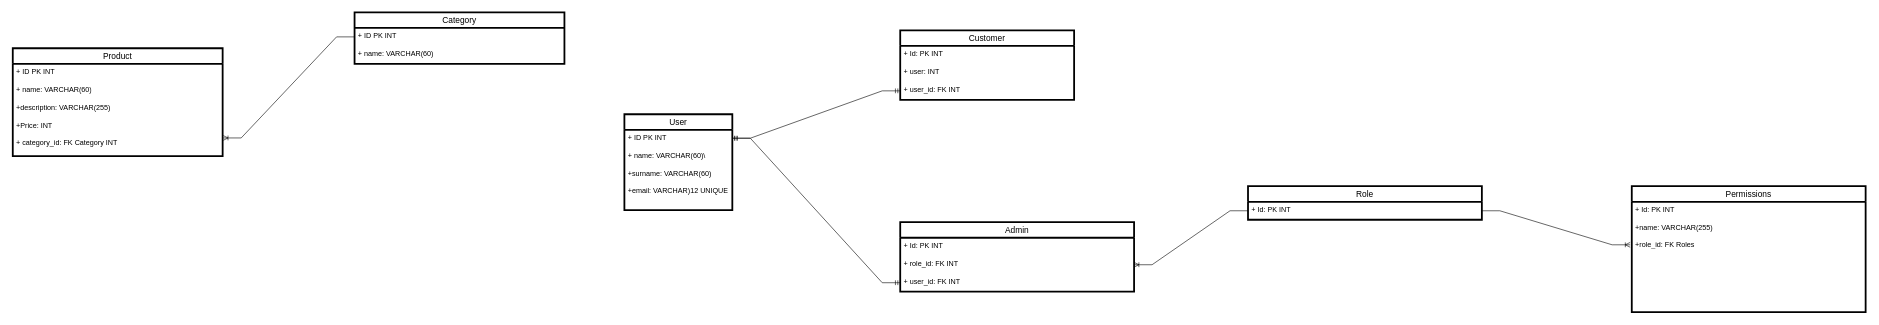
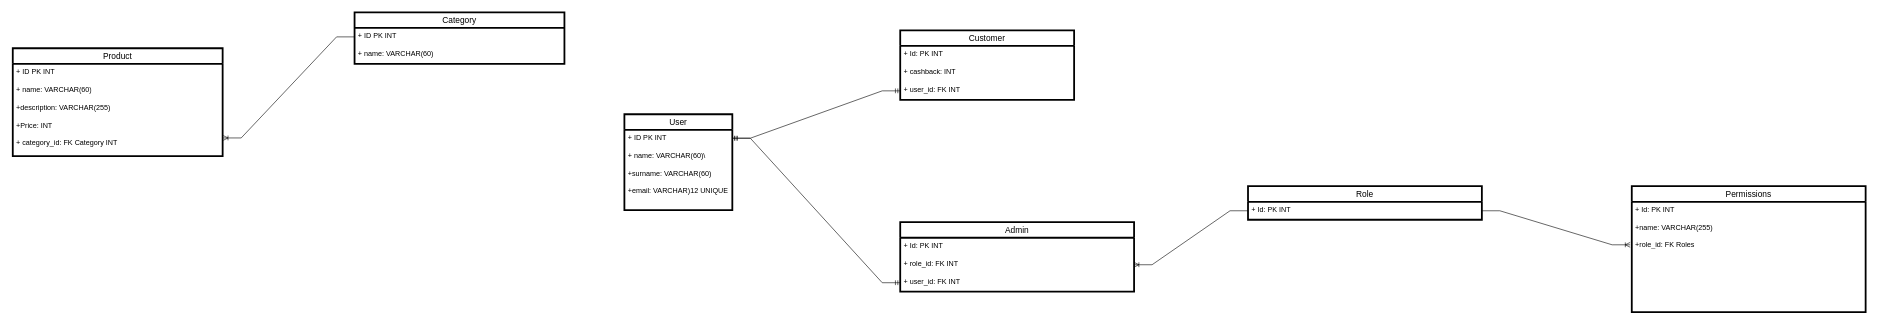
node "+ user: INT": label "+ user: INT" -> "+ cashback: INT"
